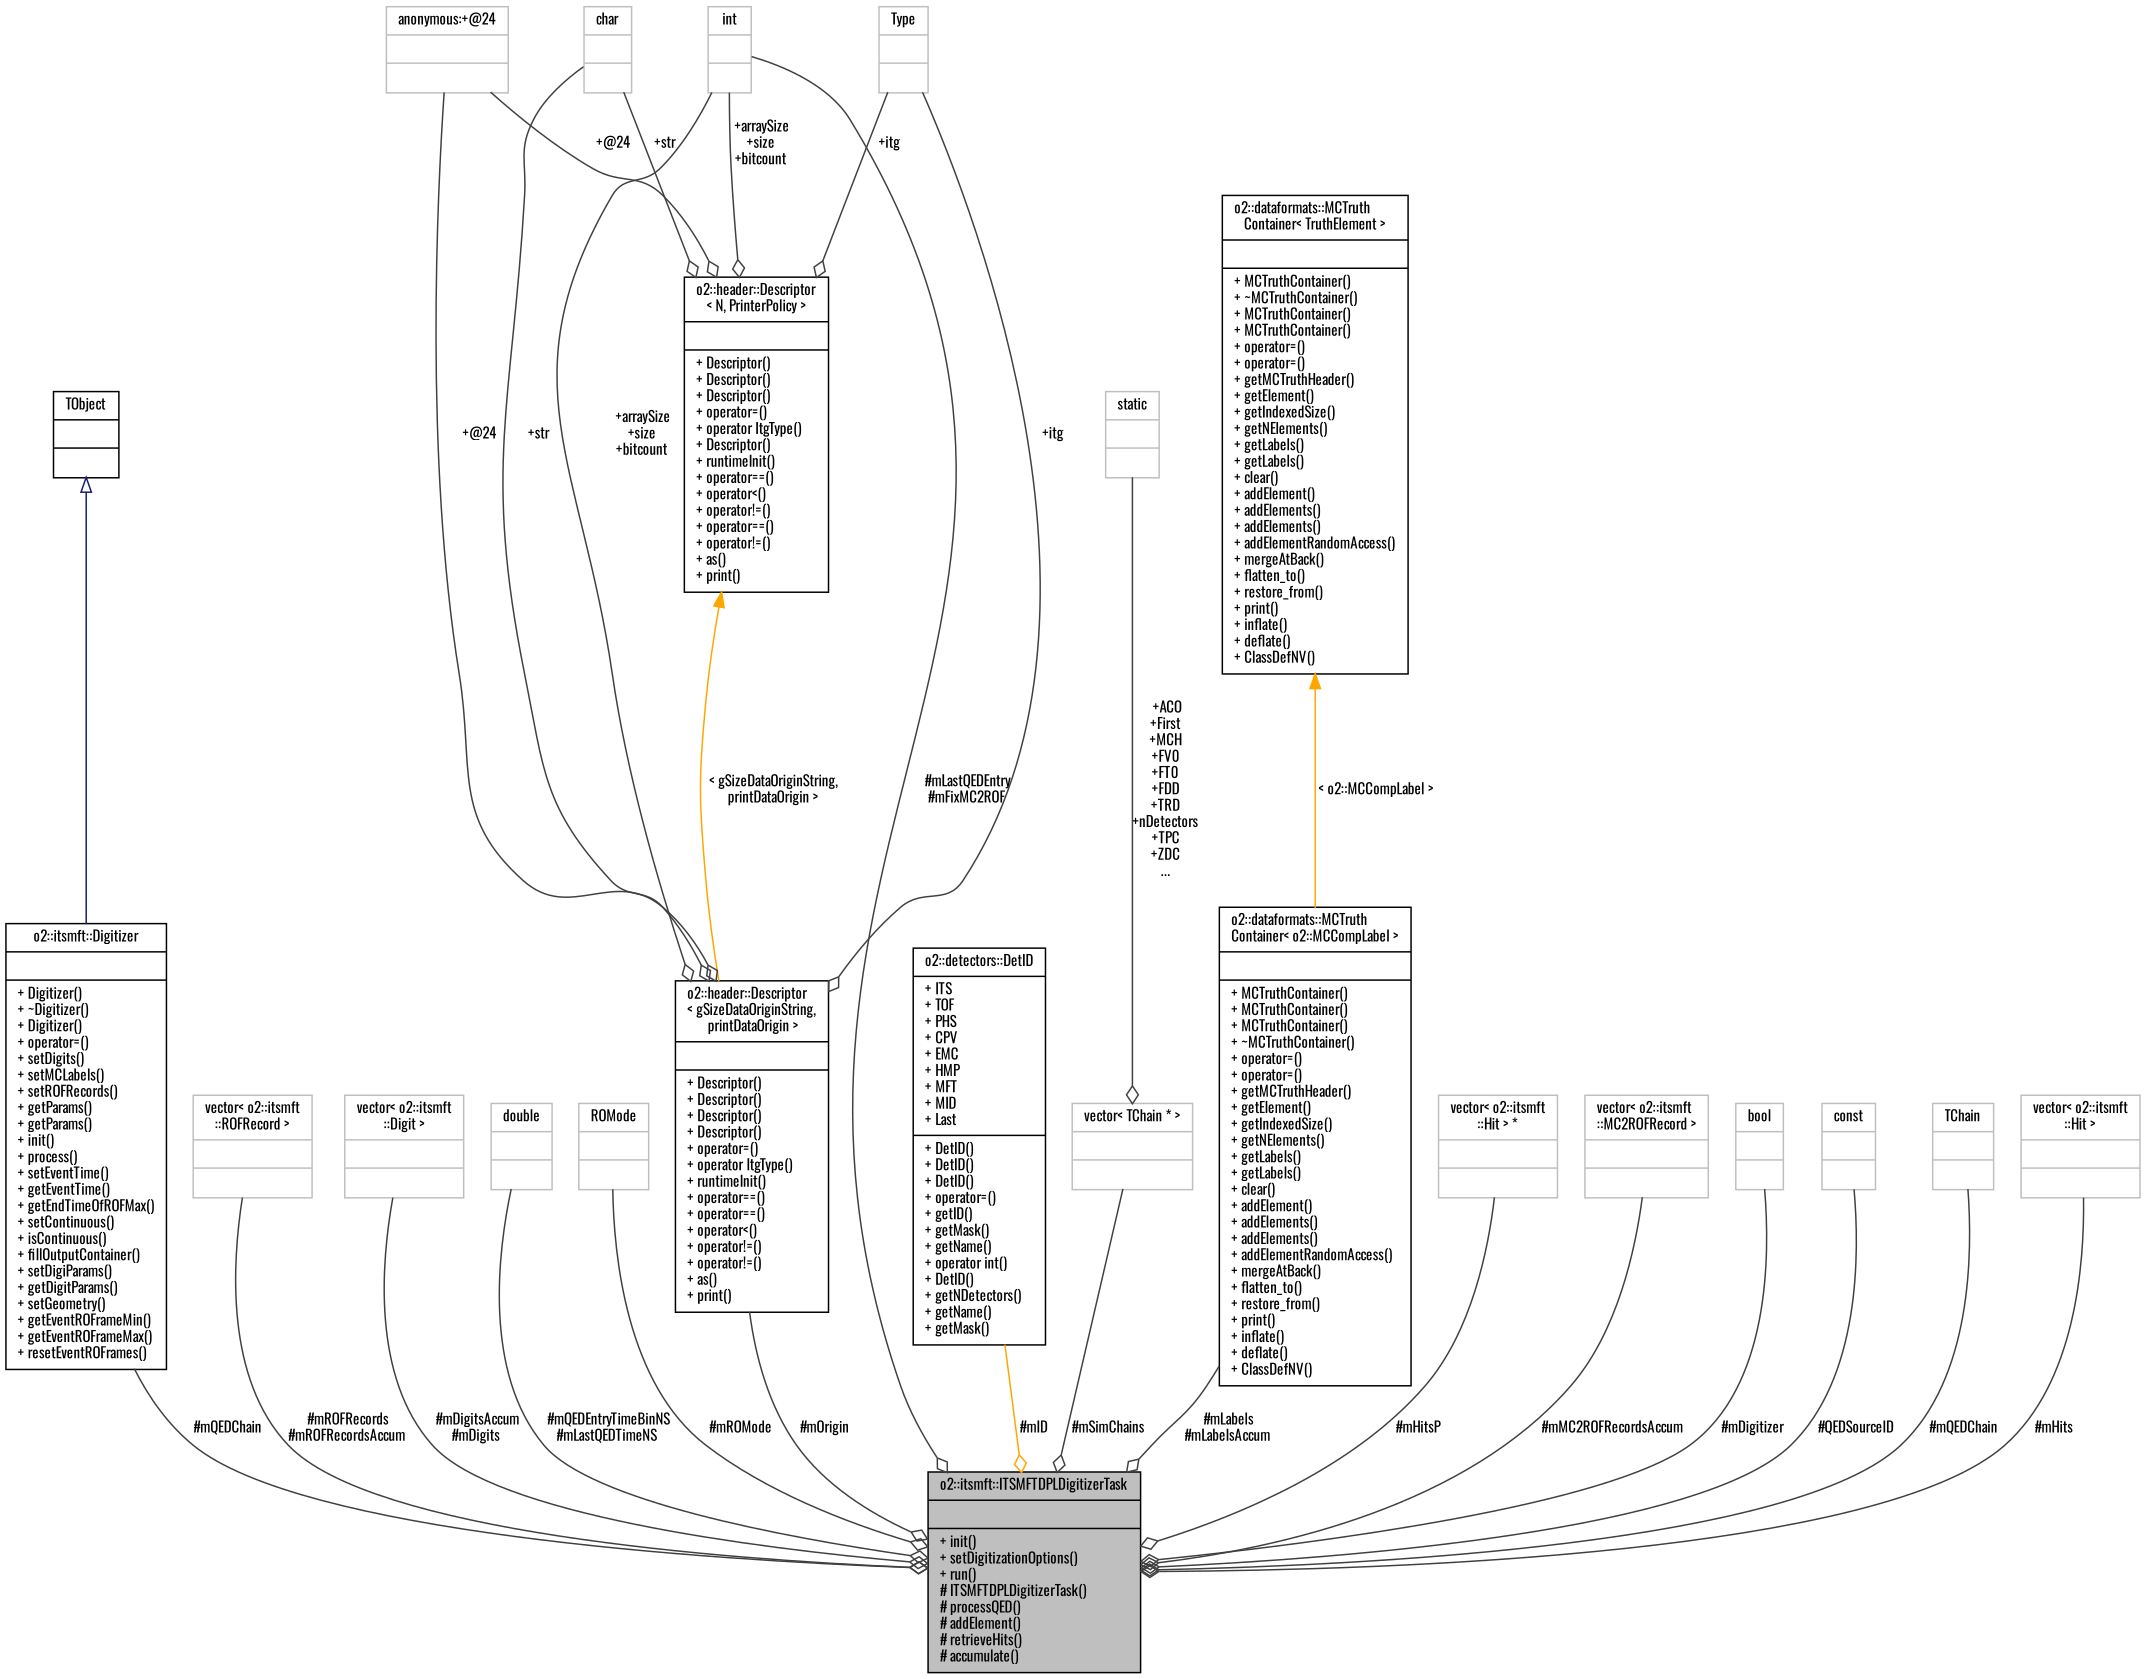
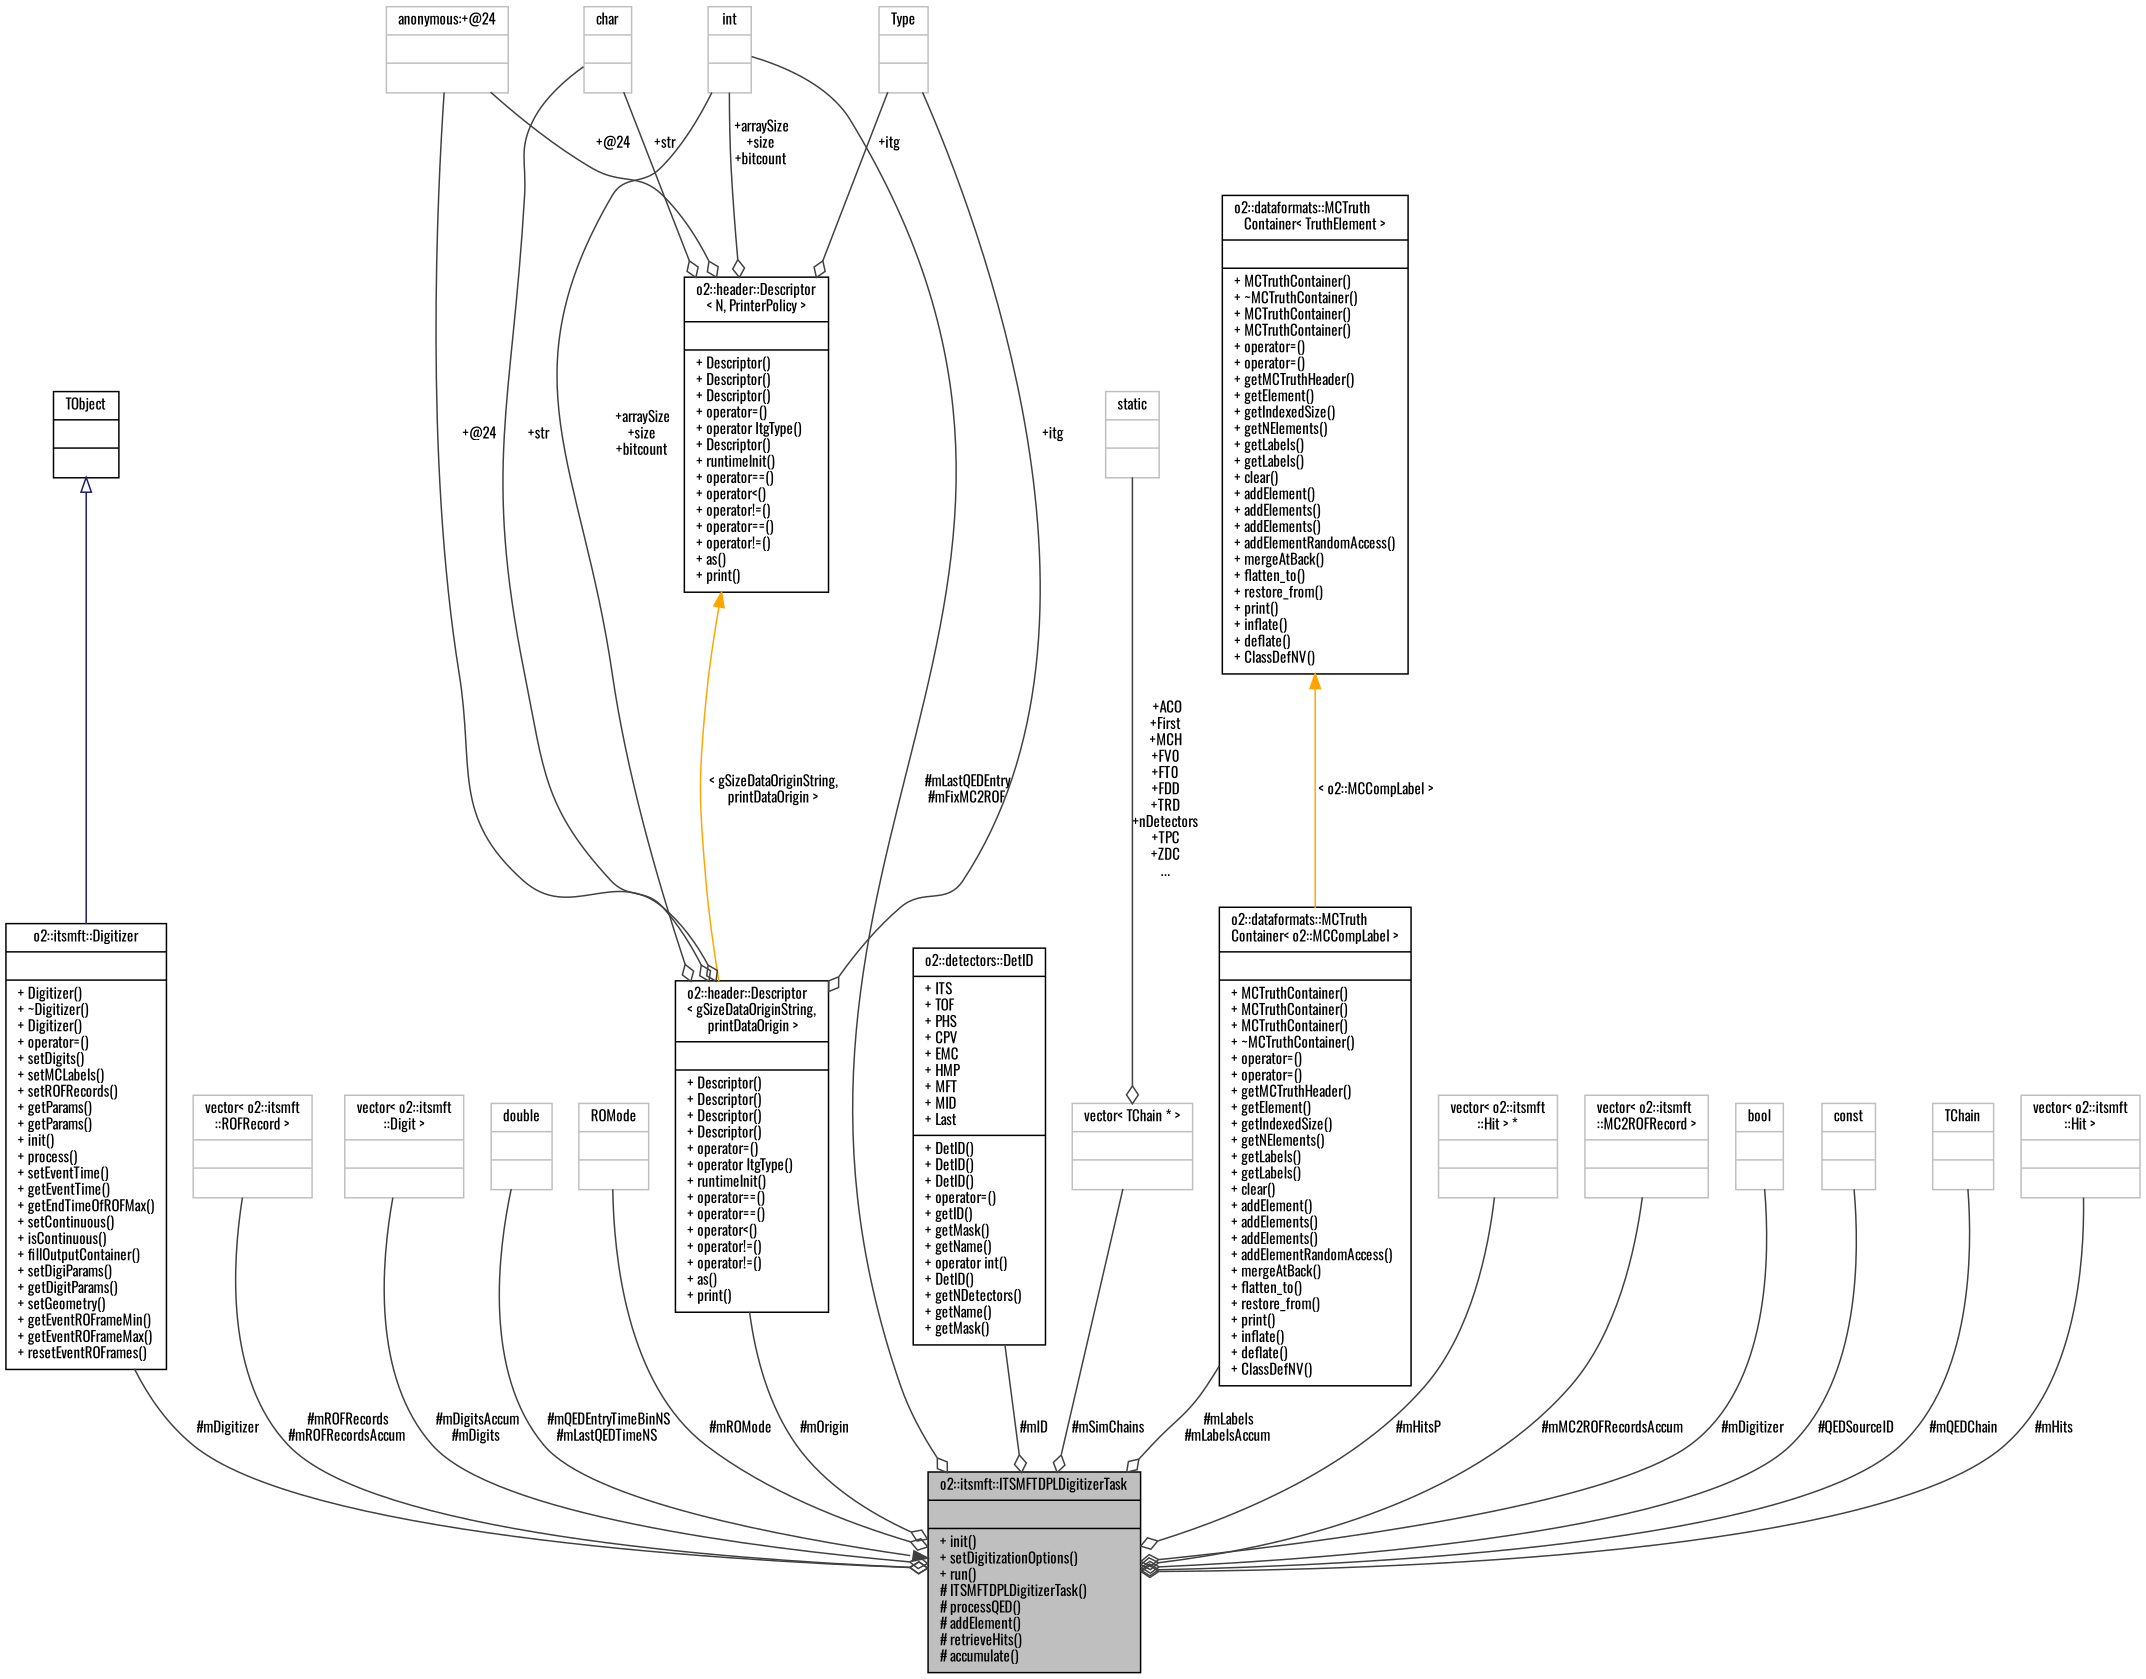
edge "o2::detectors::DetID" -> "o2::itsmft::ITSMFTDPLDigitizerTask": color orange -> grey25
edge "o2::itsmft::Digitizer" -> "o2::itsmft::ITSMFTDPLDigitizerTask": label " #mQEDChain" -> " #mDigitizer"
edge "double" -> "o2::itsmft::ITSMFTDPLDigitizerTask": arrowhead odiamond -> normal
